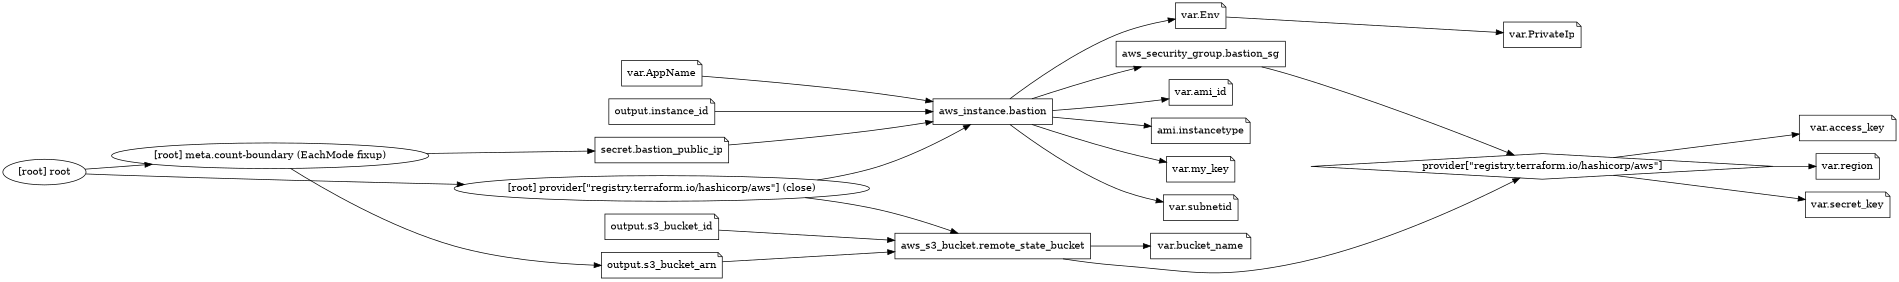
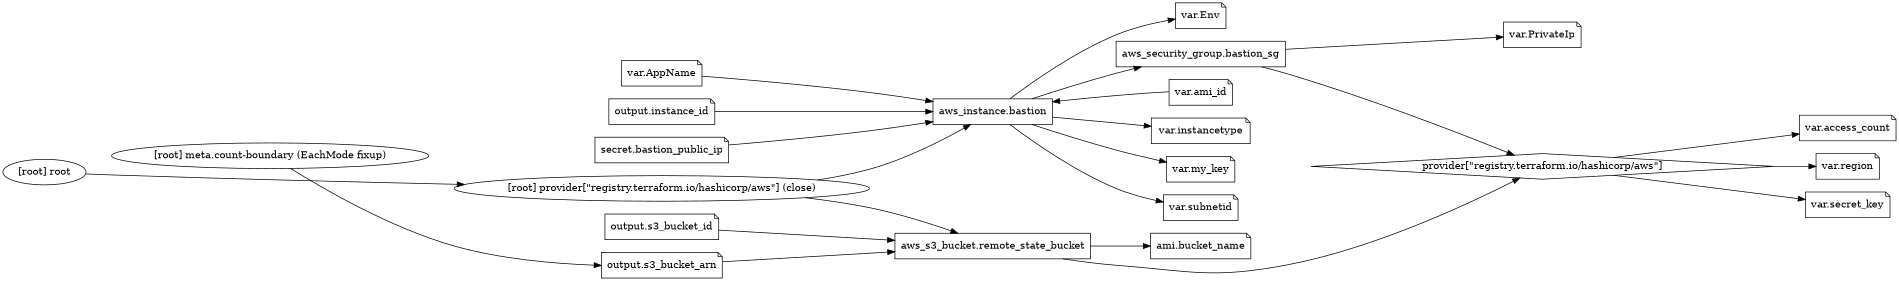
edge "var.Env" -> "var.PrivateIp": now "aws_security_group.bastion_sg" -> "var.PrivateIp"
edge "aws_instance.bastion" -> "var.ami_id": reversed
node "var.access_key": label "var.access_key" -> "var.access_count"
node "ami.instancetype": label "ami.instancetype" -> "var.instancetype"
edge "[root] meta.count-boundary (EachMode fixup)" -> "secret.bastion_public_ip": removed
edge "[root] root" -> "[root] meta.count-boundary (EachMode fixup)": removed
node "var.bucket_name": label "var.bucket_name" -> "ami.bucket_name"
